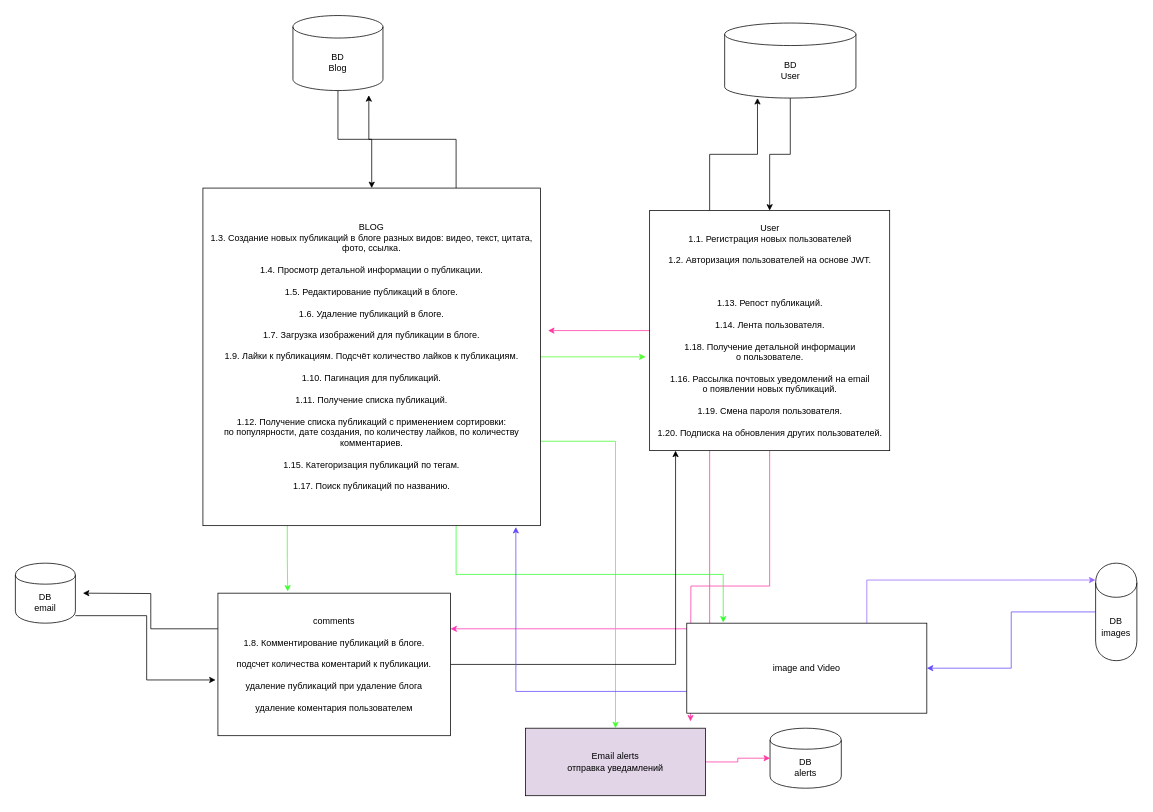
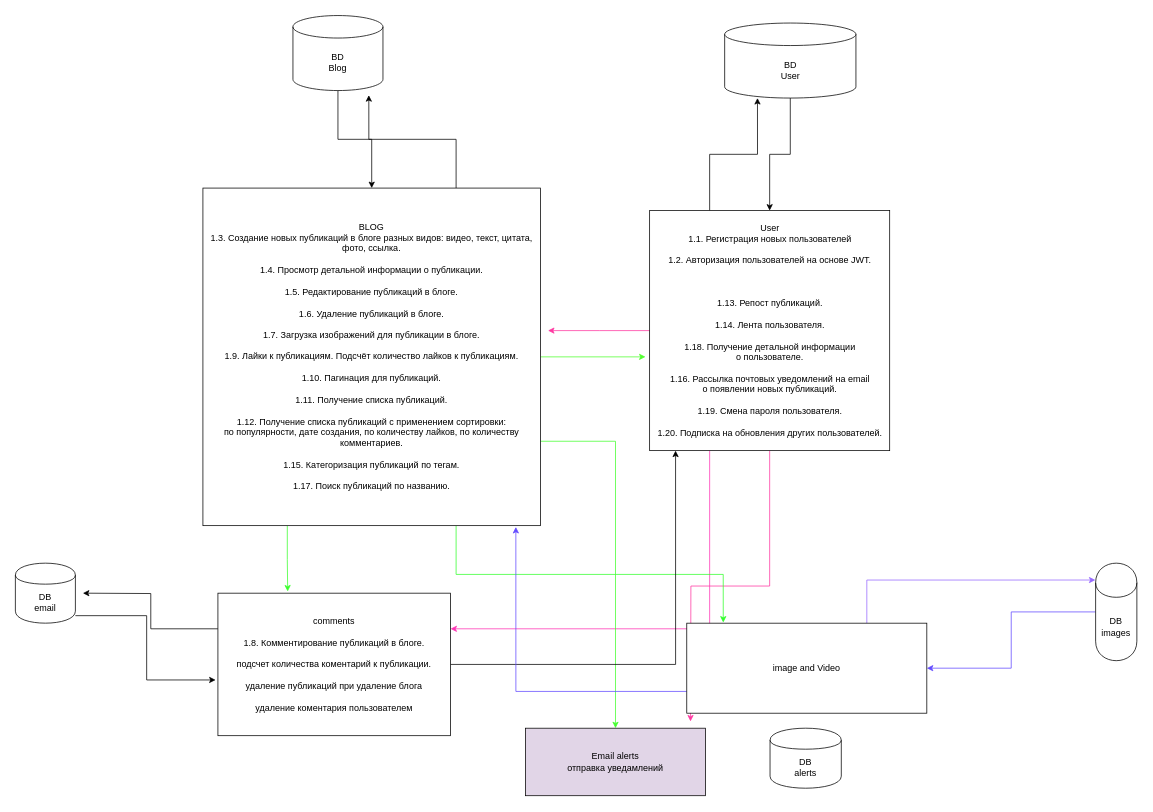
edge "Email alerts отправка уведамлений" -> "DB alerts": removed
